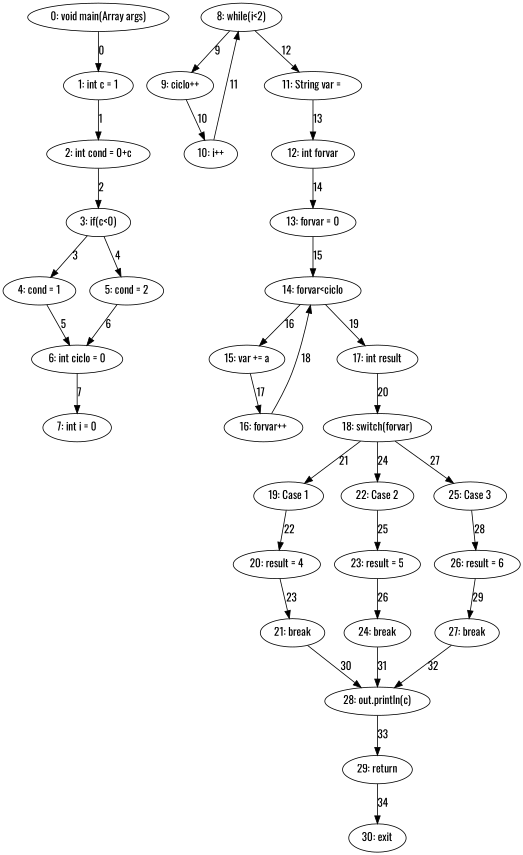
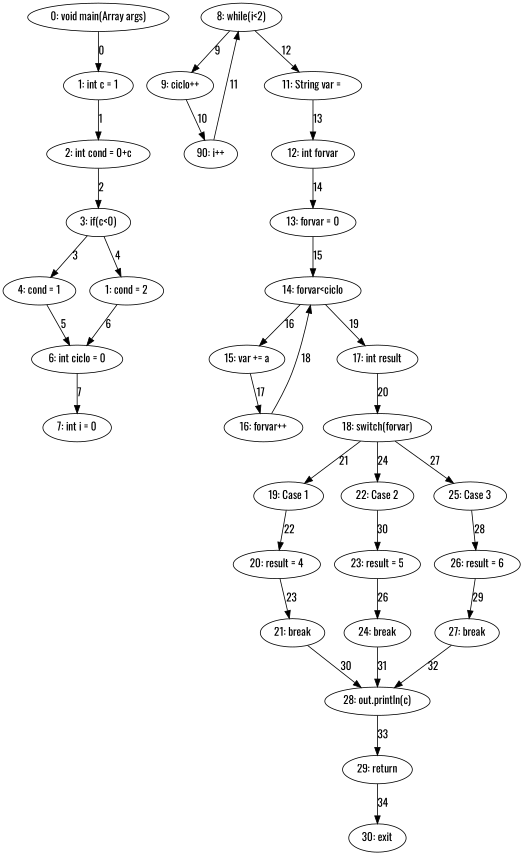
node "10: i++": label "10: i++" -> "90: i++"
node "5: cond = 2": label "5: cond = 2" -> "1: cond = 2"
edge "22: Case 2" -> "23: result = 5": label "25" -> "30"
